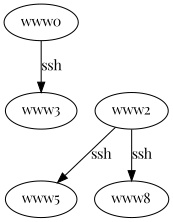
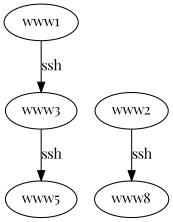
node "www0": label "www0" -> "www1"
edge "www2" -> "www5": now "www3" -> "www5"
